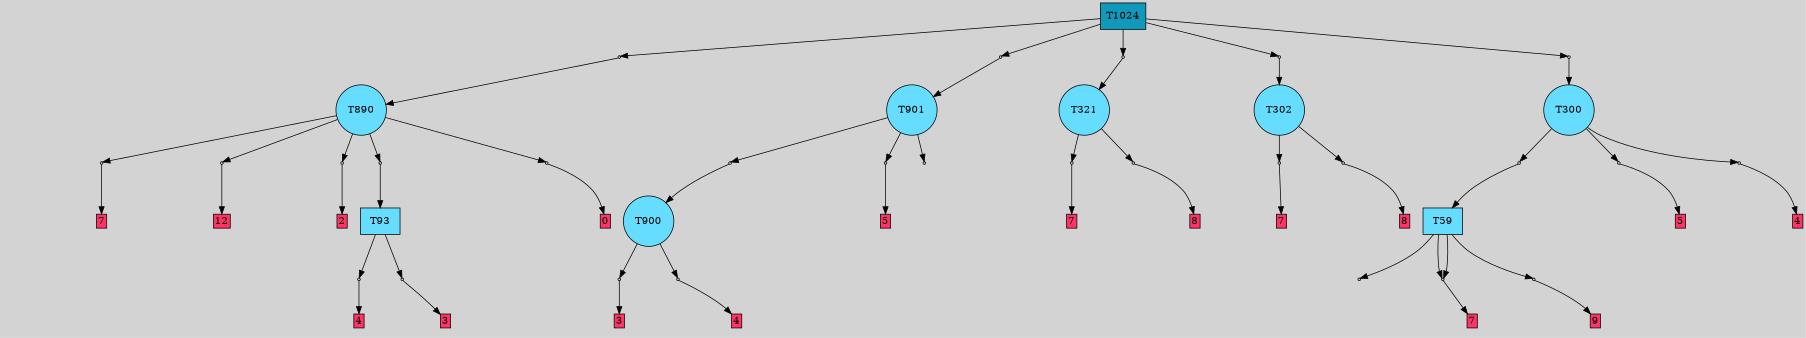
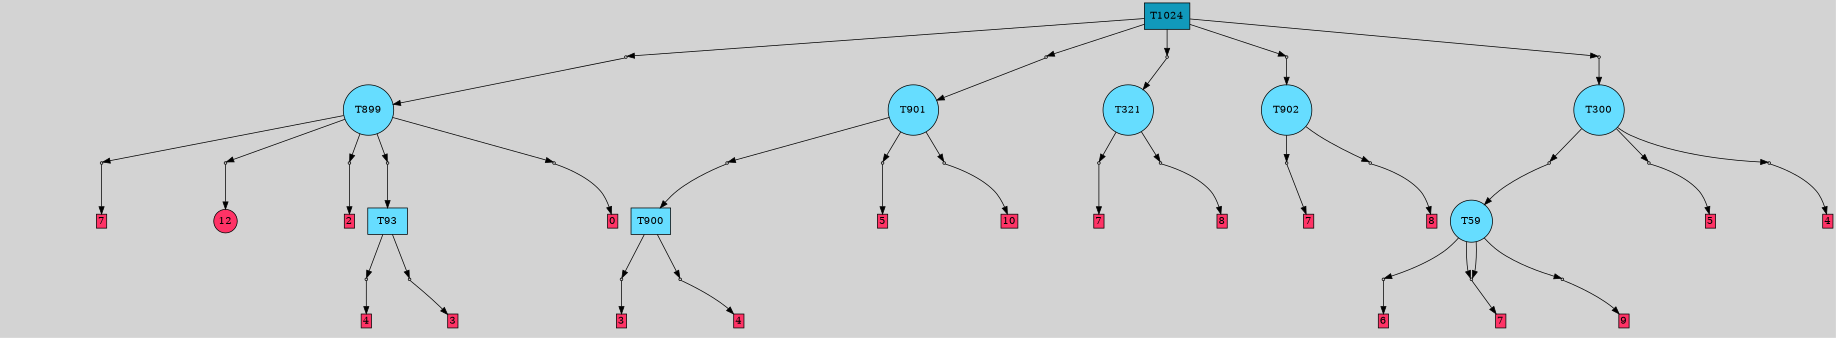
node "T890": label "T890" -> "T899"
node "T302": label "T302" -> "T902"
node "12": shape box -> circle
node "T900": shape circle -> box
node "10": added
node "T59": shape box -> circle
node "6": added
